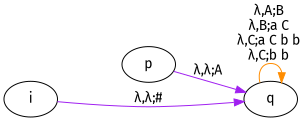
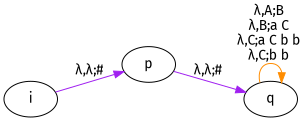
edge "p" -> "q": label "λ,λ;A" -> "λ,λ;#"
edge "i" -> "q": now "i" -> "p"
